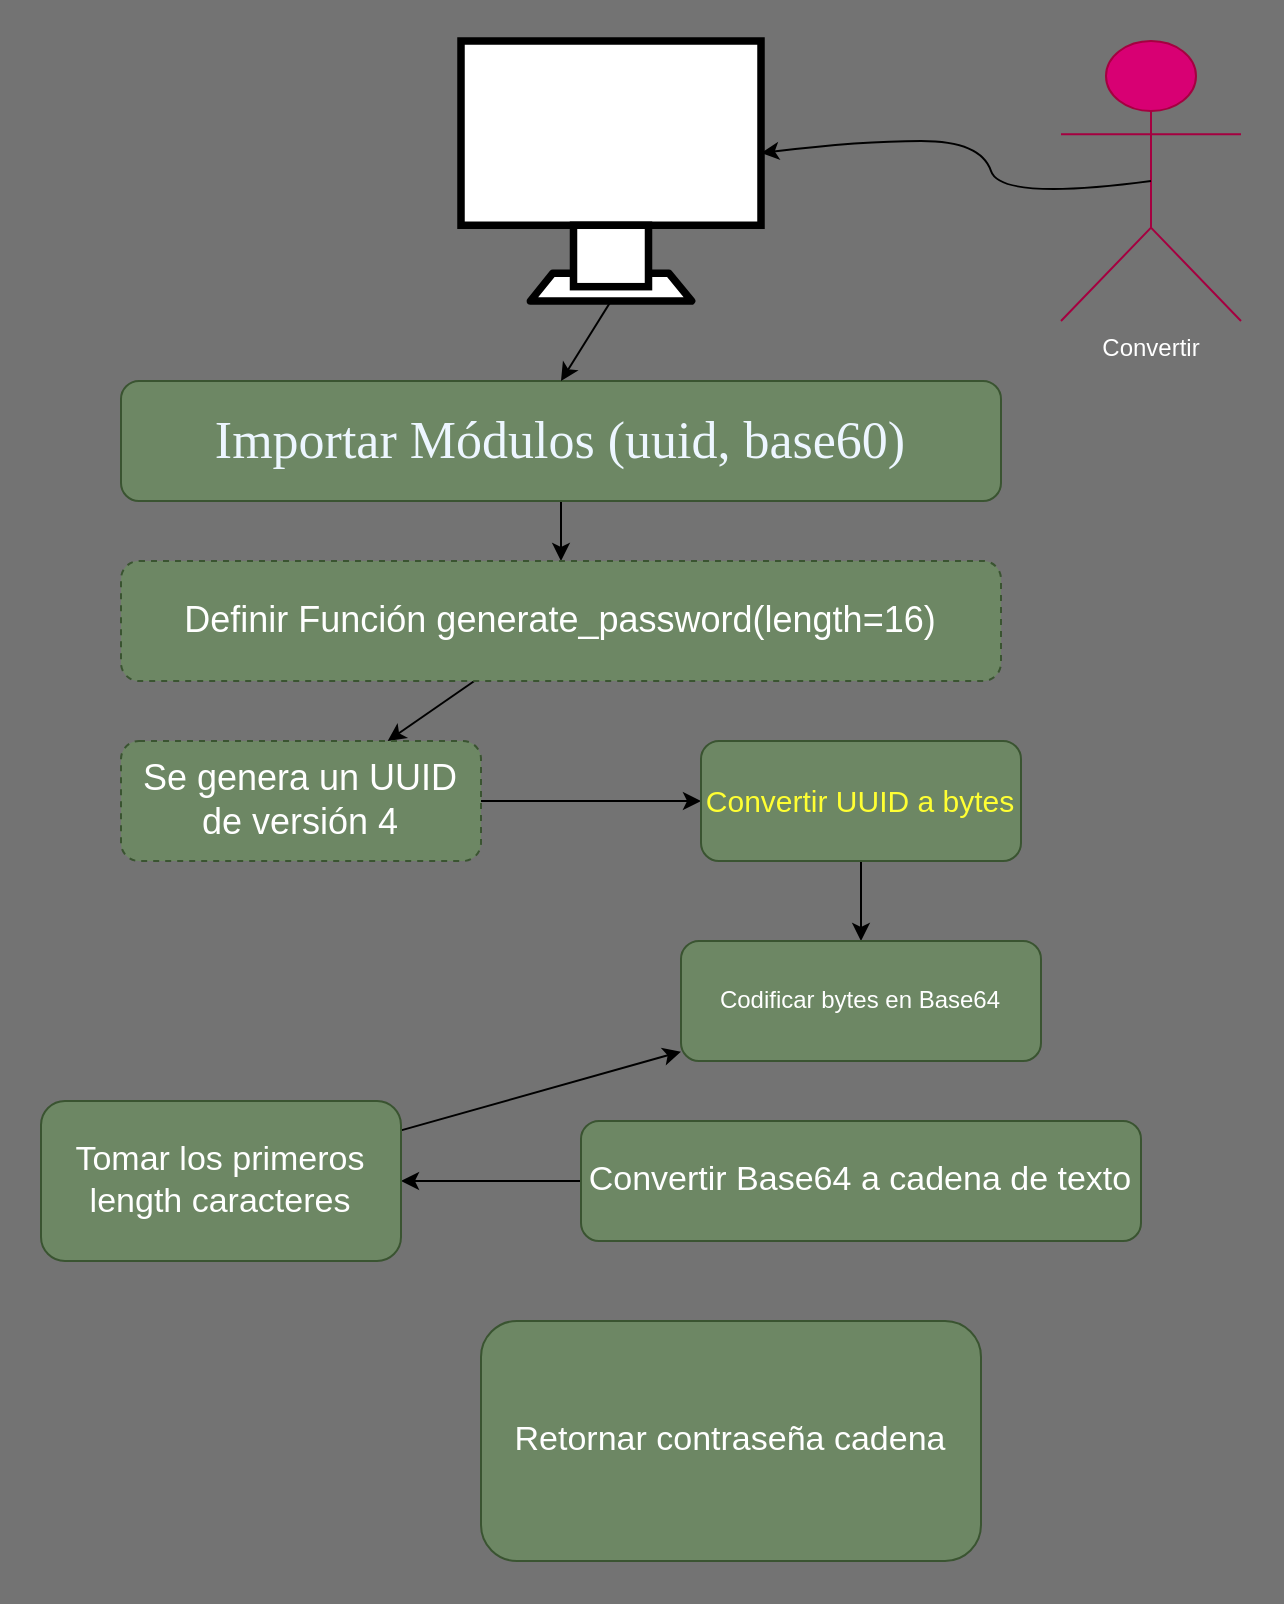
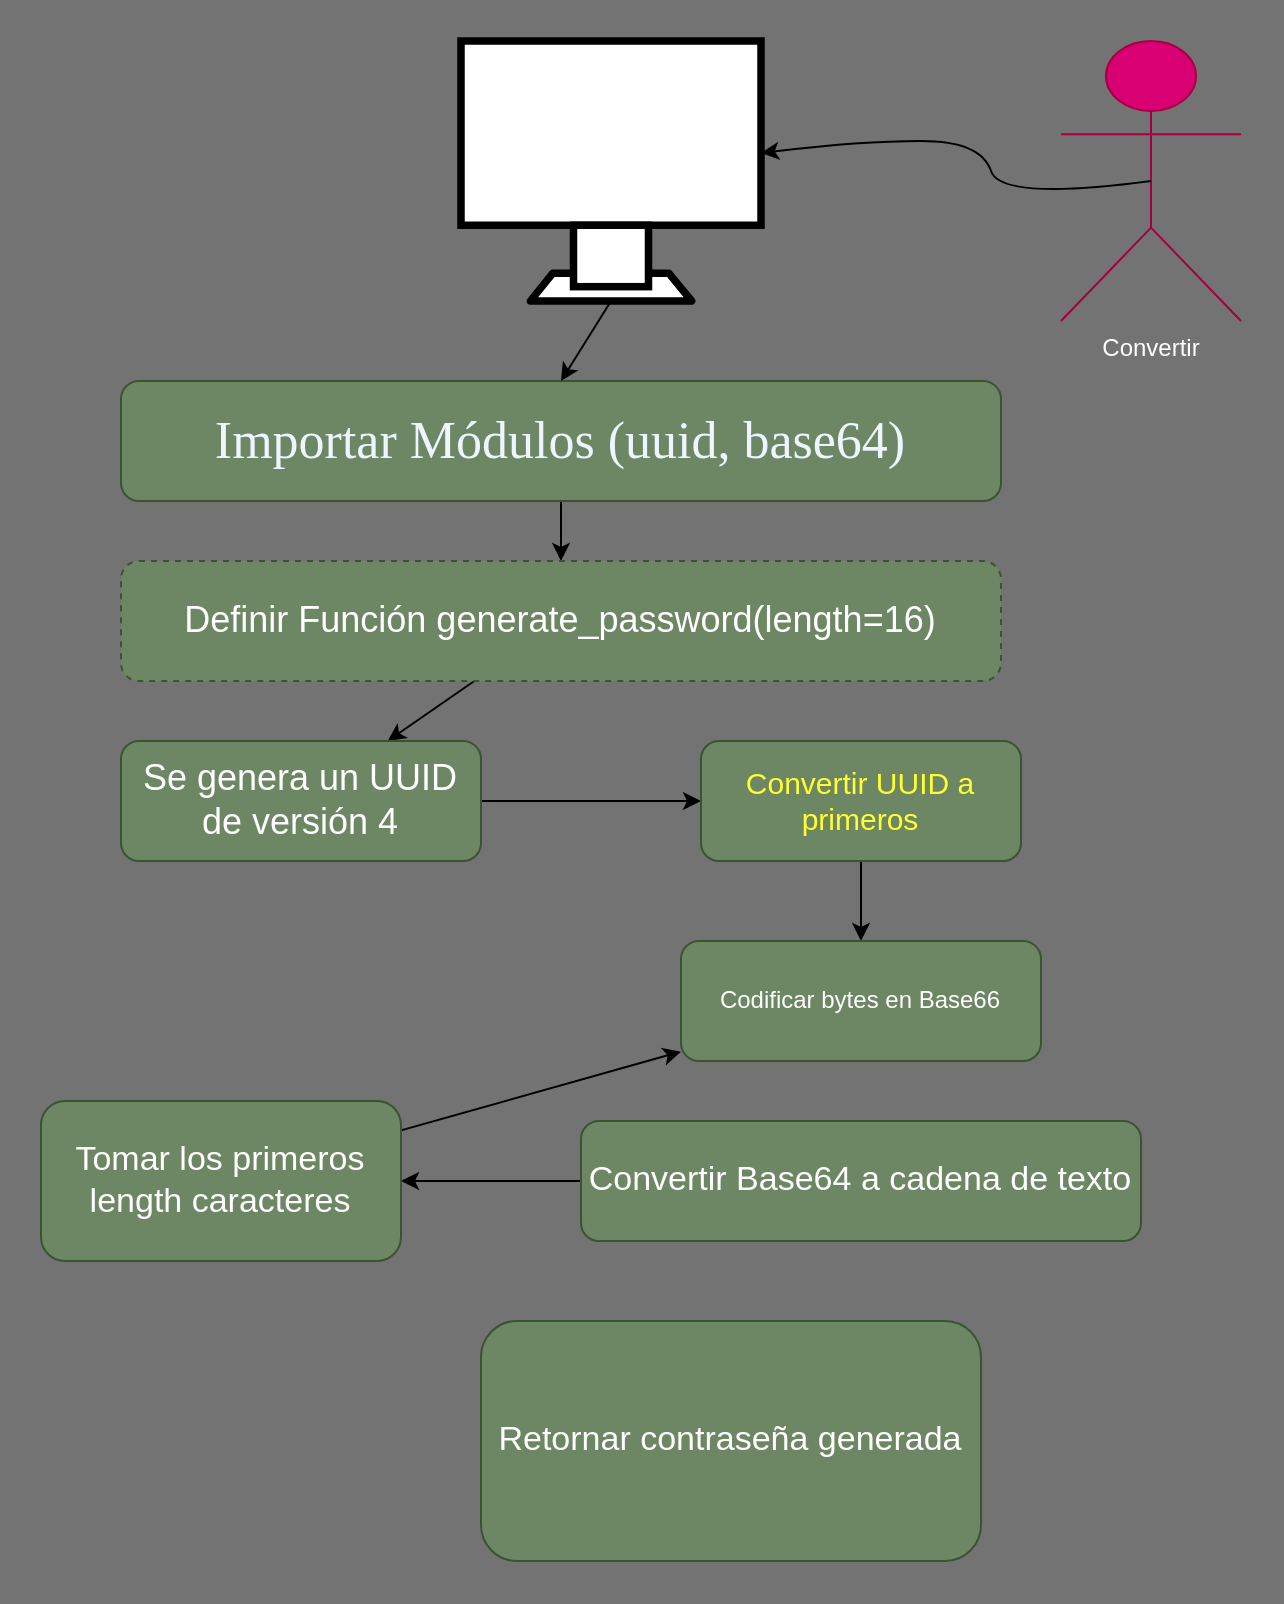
node "Importar Módulos (uuid, base60)": label "Importar Módulos (uuid, base60)" -> "Importar Módulos (uuid, base64)"
node "Se genera un UUID de versión 4": style dashed -> solid
node "Convertir UUID a bytes": label "Convertir UUID a bytes" -> "Convertir UUID a primeros"
node "Codificar bytes en Base64": label "Codificar bytes en Base64" -> "Codificar bytes en Base66"
node "Retornar contraseña cadena": label "Retornar contraseña cadena" -> "Retornar contraseña generada"
